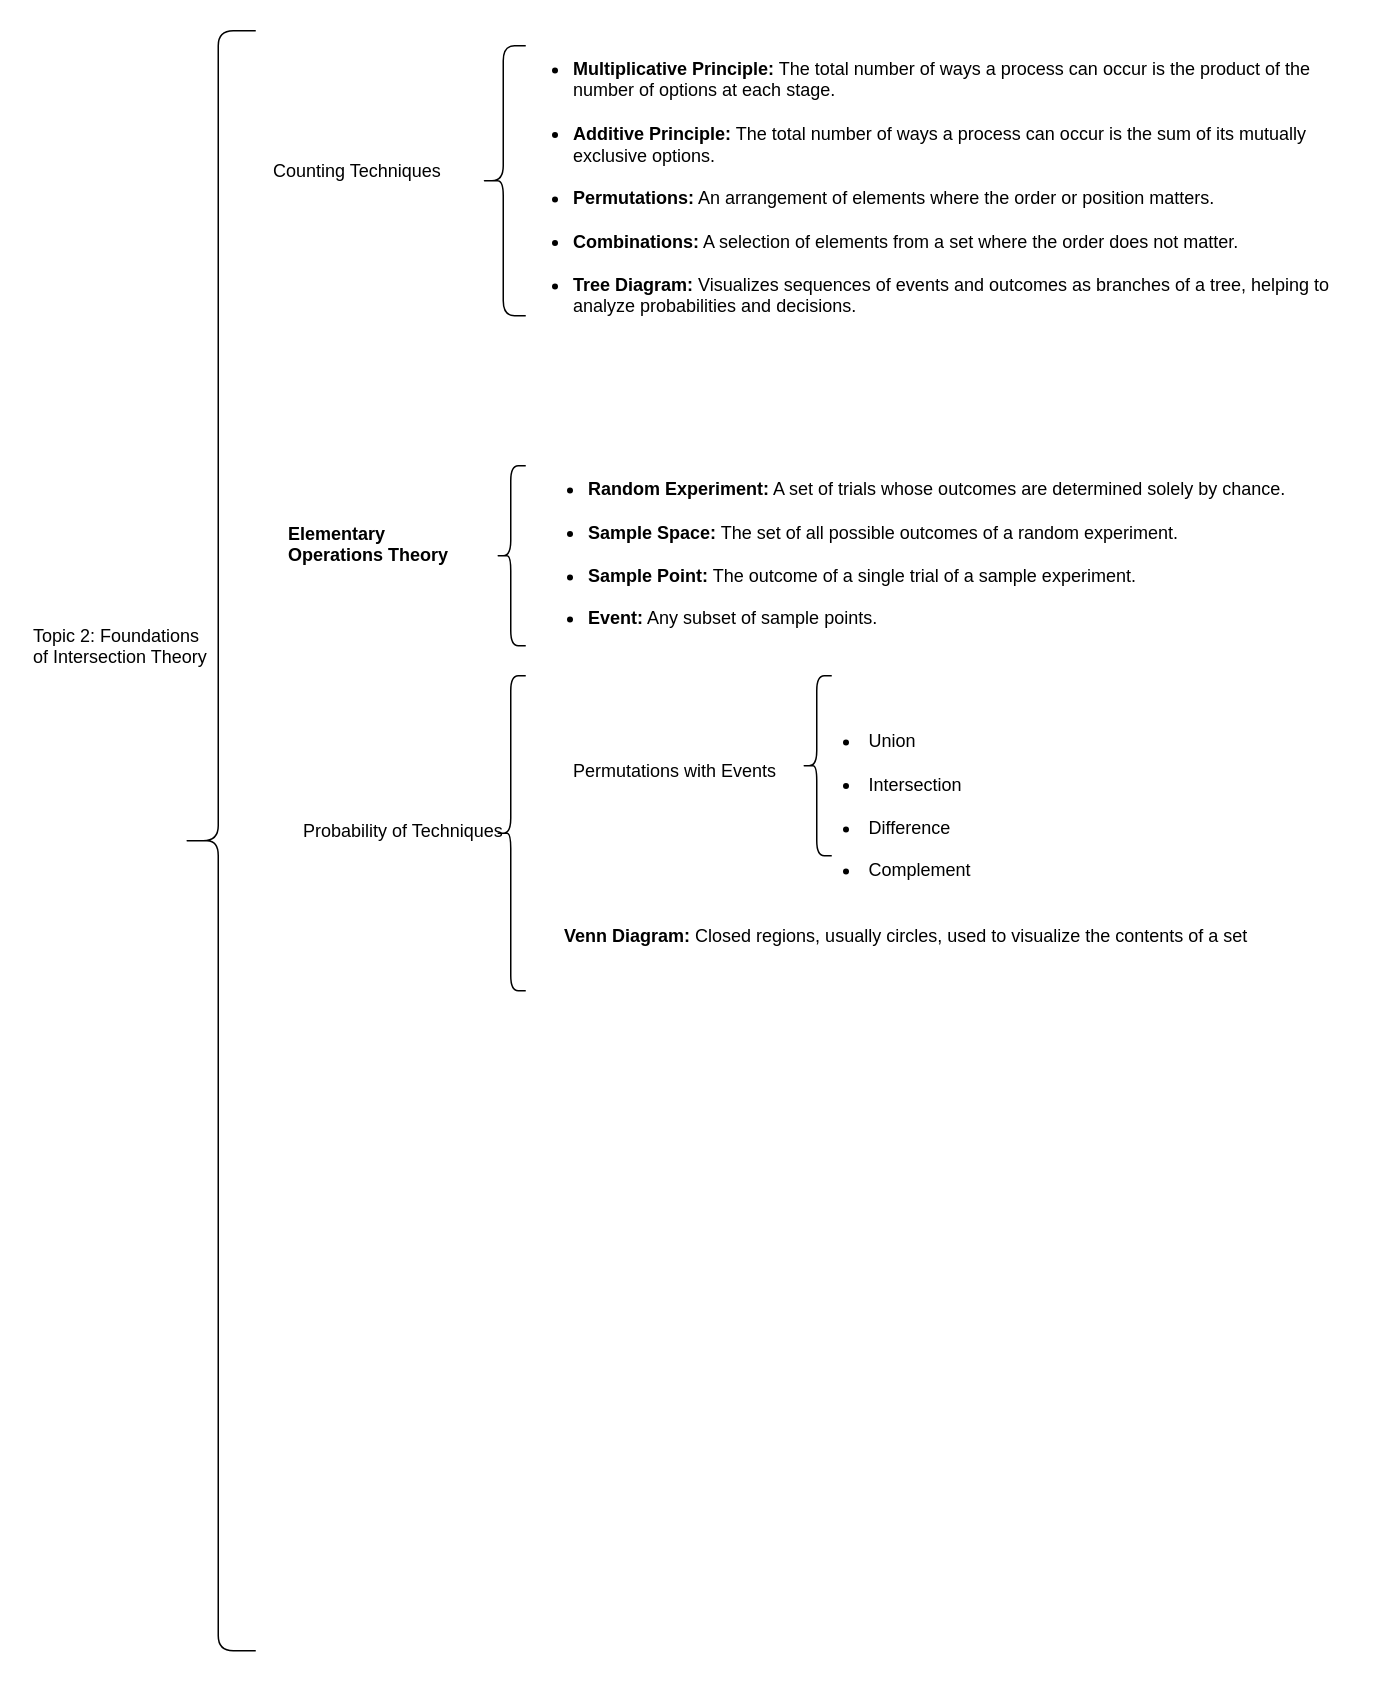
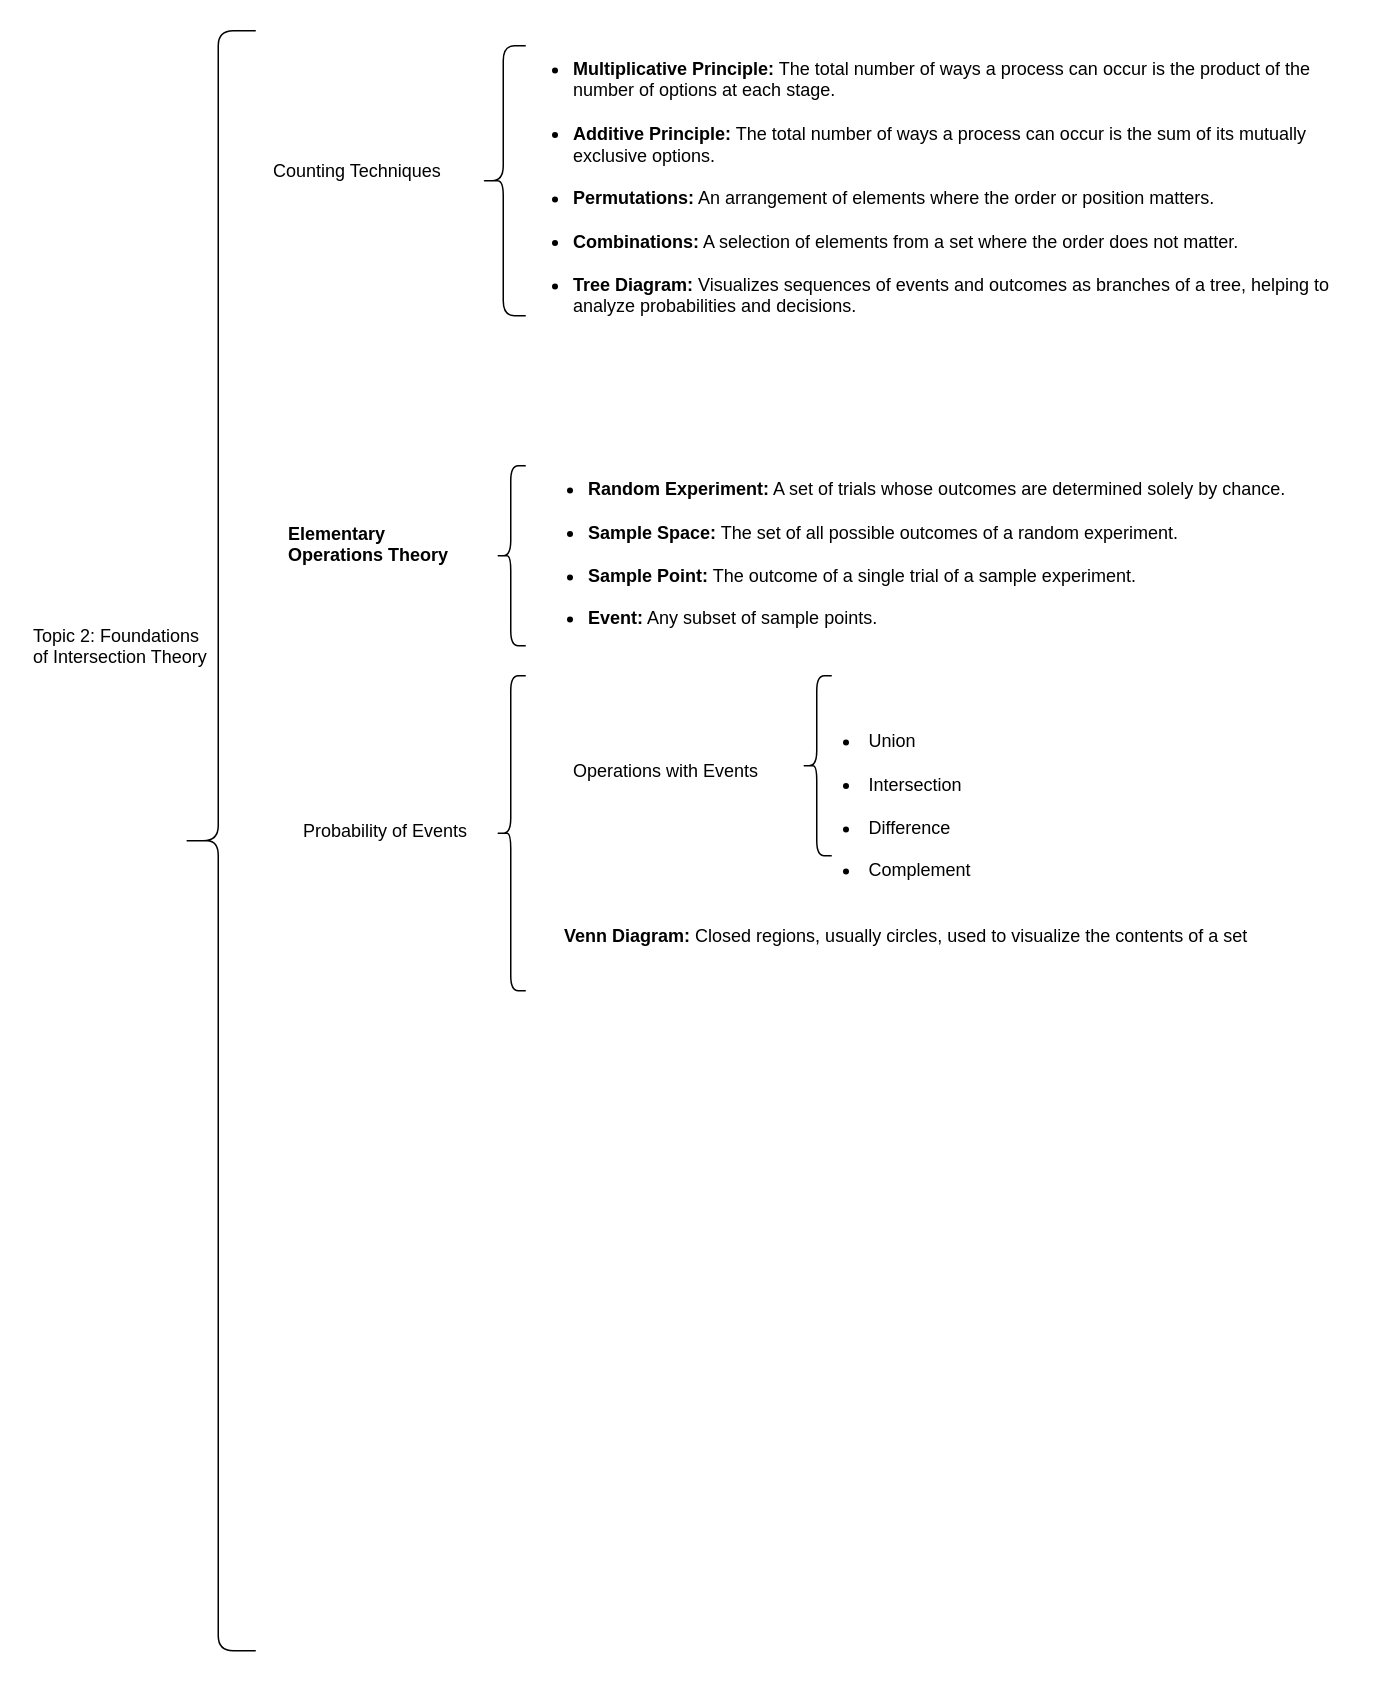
node "Permutations with Events": label "Permutations with Events" -> "Operations with Events"
node "Probability of Techniques": label "Probability of Techniques" -> "Probability of Events"
